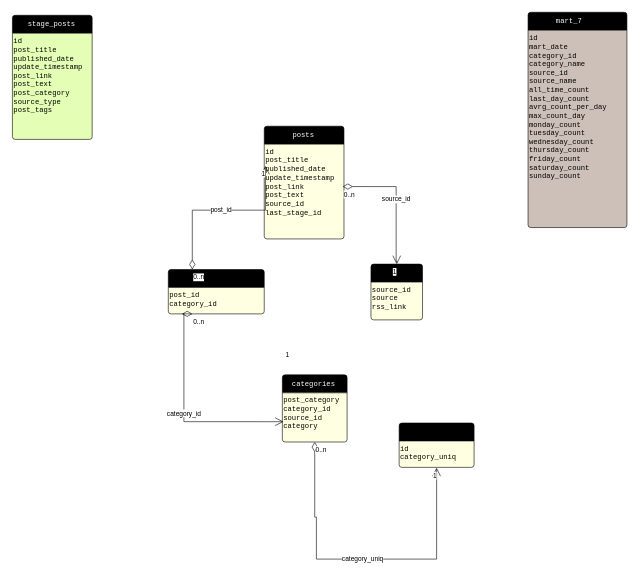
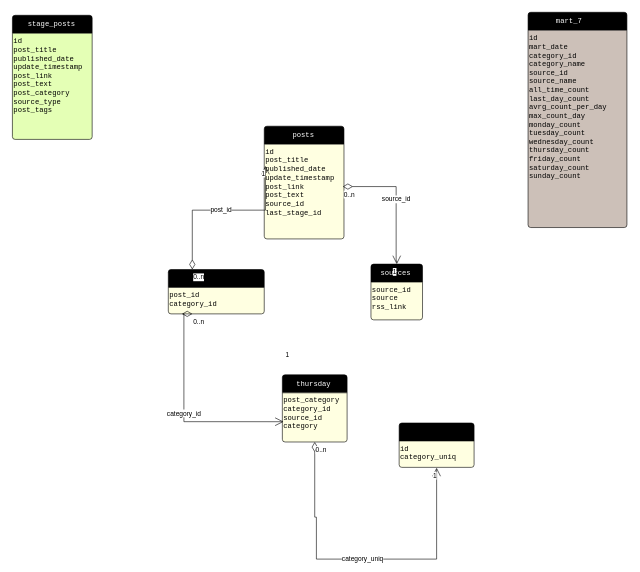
node "sources": added
node "categories": label "categories" -> "thursday"
